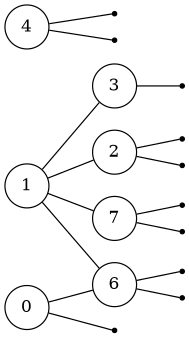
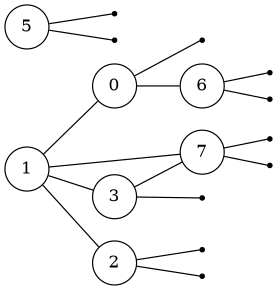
node "4": label "4" -> "5"
edge "7" -- "3": added
edge "1" -- "6": now "1" -- "0"
